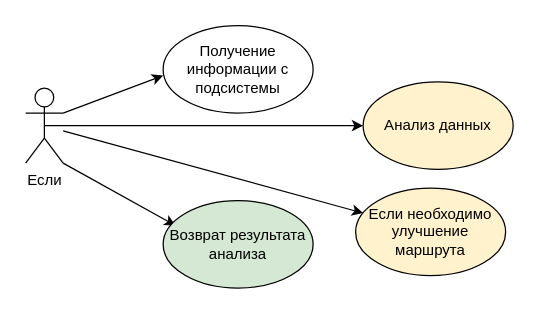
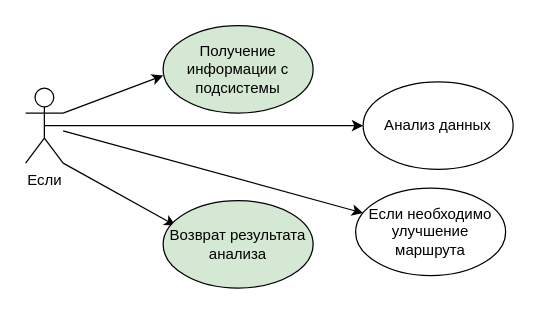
node "Получение информации с подсистемы": fillcolor #ffffff -> #d5e8d4
node "Анализ данных": fillcolor #fff2cc -> #ffffff
node "Если необходимо улучшение маршрута": fillcolor #fff2cc -> #ffffff
